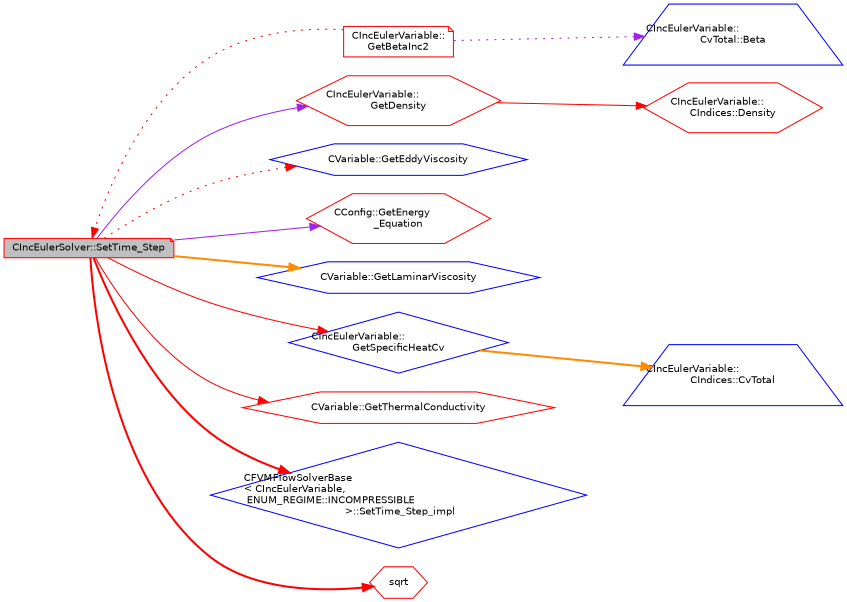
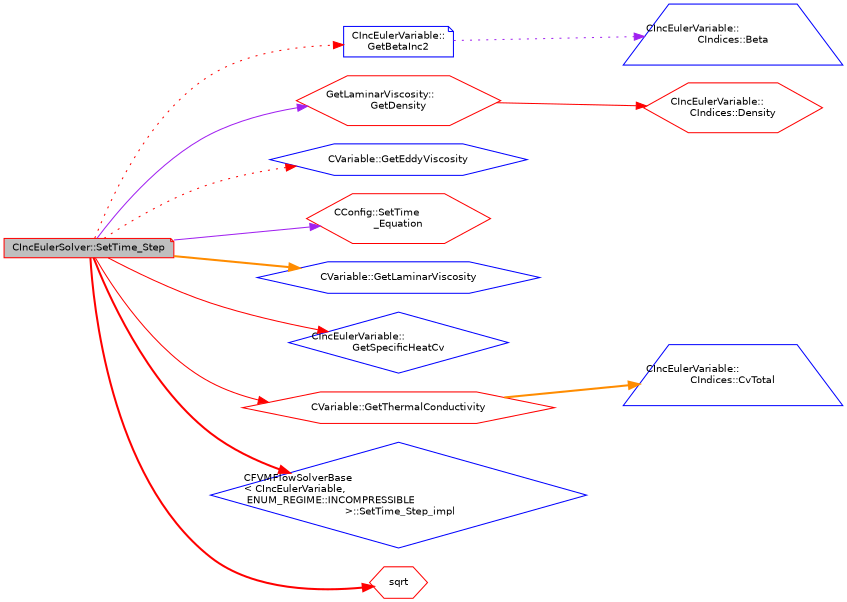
node "CIncEulerVariable:: CvTotal::Beta": label "CIncEulerVariable:: CvTotal::Beta" -> "CIncEulerVariable:: CIndices::Beta"
node "CIncEulerVariable:: GetBetaInc2": color red -> blue
edge "CIncEulerVariable:: GetBetaInc2" -> "CIncEulerSolver::SetTime_Step": reversed
node "CIncEulerVariable:: GetDensity": label "CIncEulerVariable:: GetDensity" -> "GetLaminarViscosity:: GetDensity"
node "CConfig::GetEnergy _Equation": label "CConfig::GetEnergy _Equation" -> "CConfig::SetTime _Equation"
edge "CIncEulerVariable:: GetSpecificHeatCv" -> "CIncEulerVariable:: CIndices::CvTotal": now "CVariable::GetThermalConductivity" -> "CIncEulerVariable:: CIndices::CvTotal"
